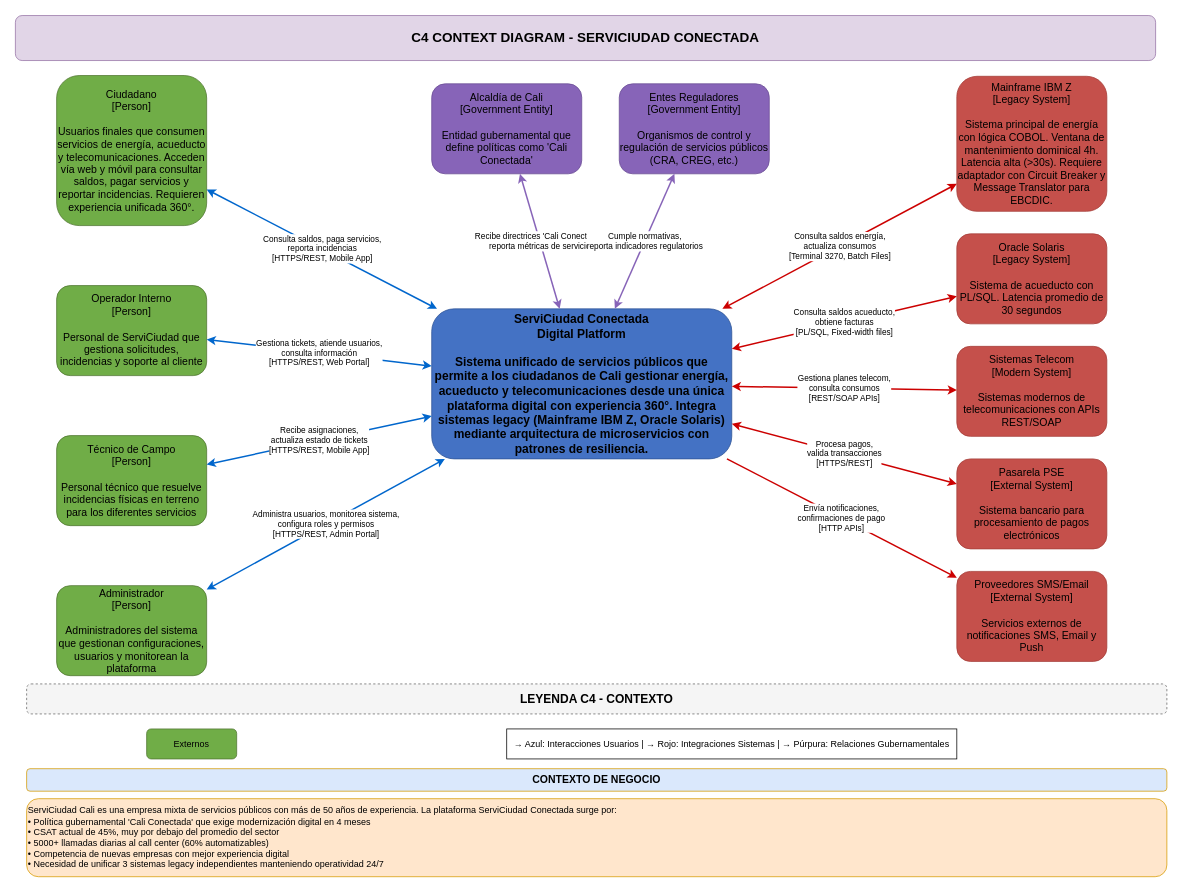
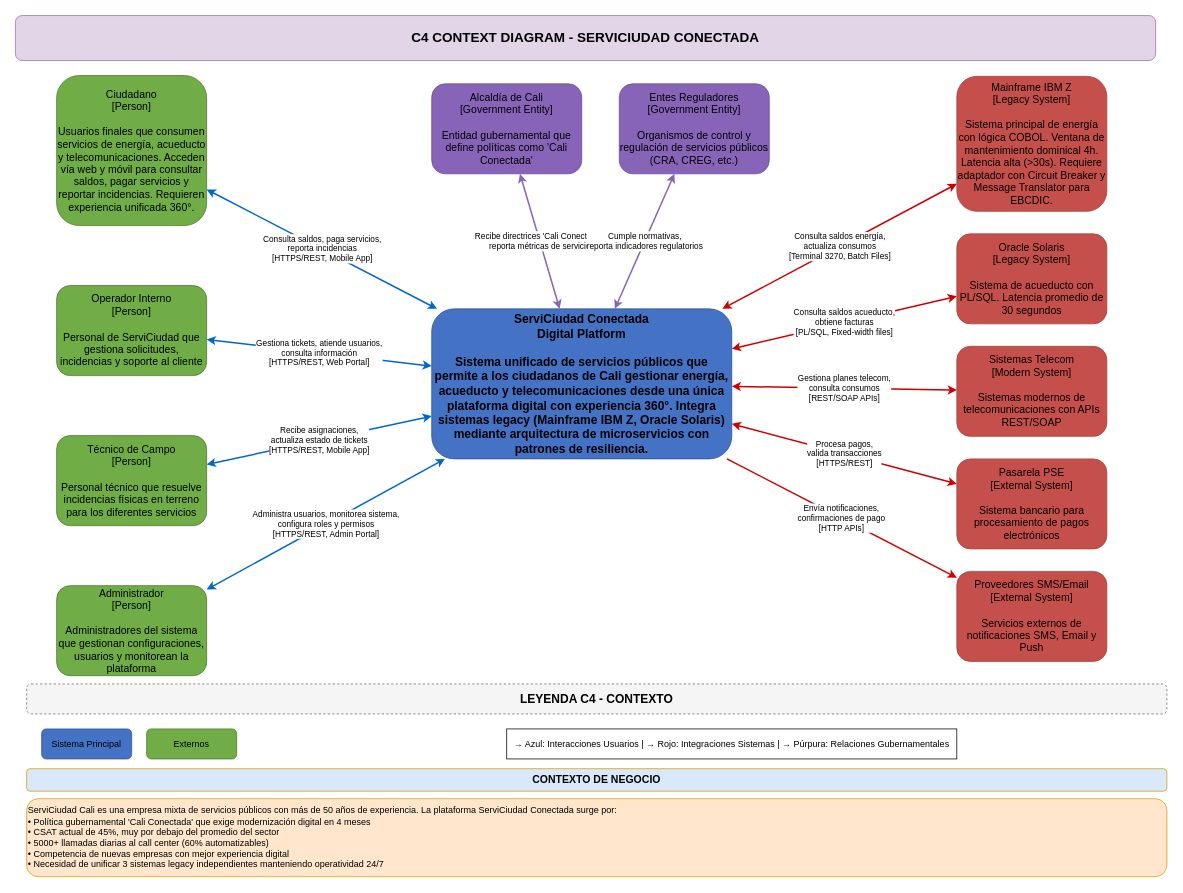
node "Sistema Principal": added
